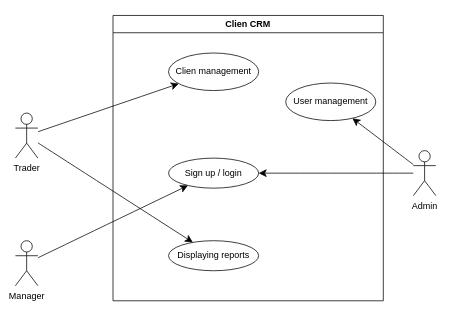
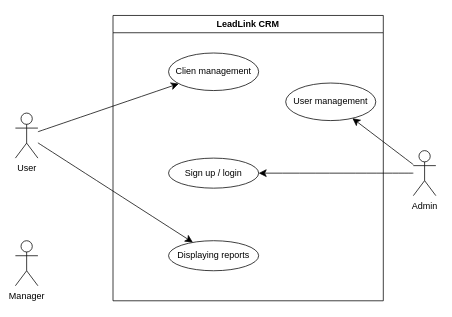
node "Clien CRM": label "Clien CRM" -> "LeadLink CRM"
node "Trader": label "Trader" -> "User"
edge "Manager" -> "Sign up / login": removed
